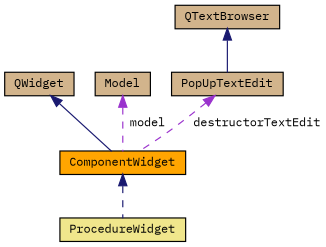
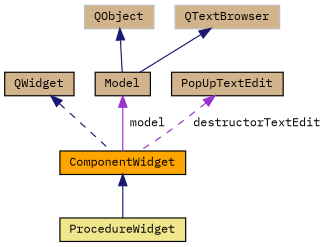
node "QObject": added
node "QTextBrowser": color black -> grey75
edge "PopUpTextEdit" -> "QTextBrowser": now "Model" -> "QTextBrowser"
edge "ComponentWidget" -> "QWidget": style solid -> dashed
edge "ComponentWidget" -> "Model": style dashed -> solid
edge "ProcedureWidget" -> "ComponentWidget": style dashed -> solid
